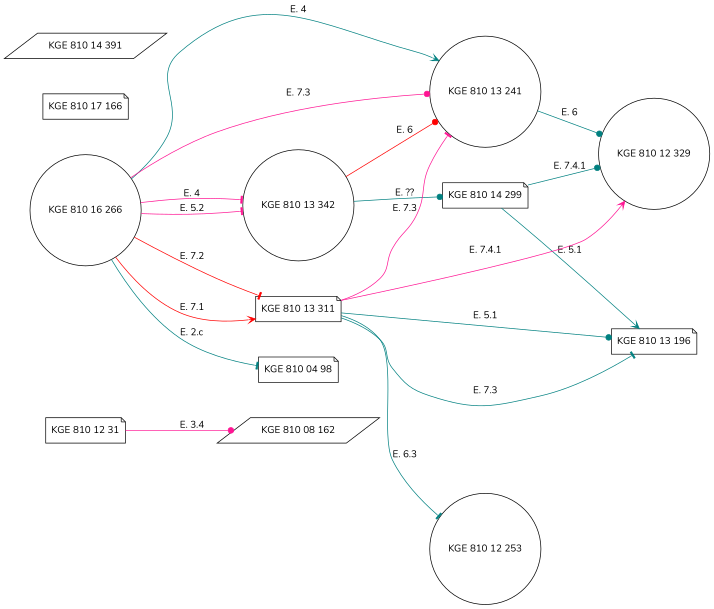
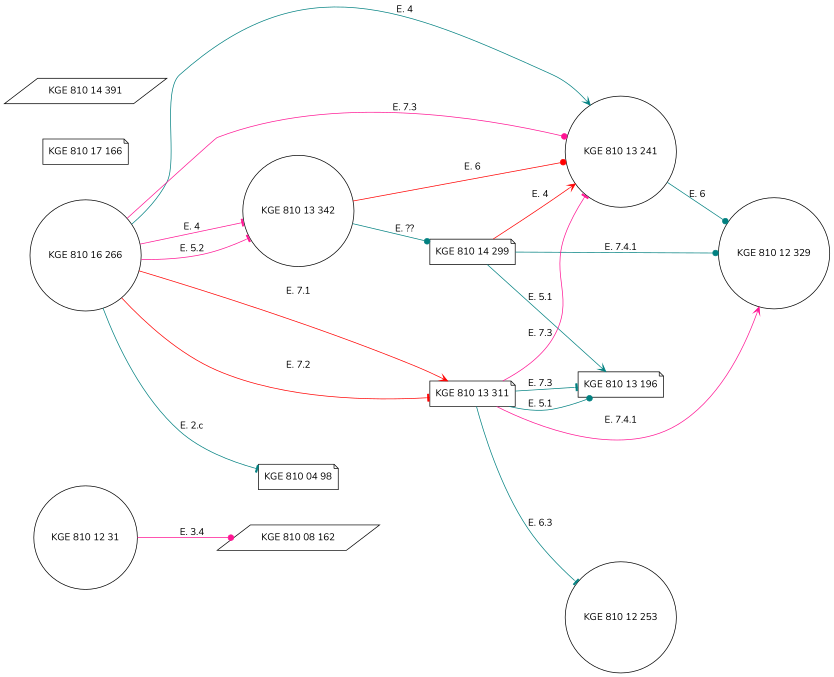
edge "KGE 810 14 299" -> "KGE 810 13 241": added, label "E. 4"
node "KGE 810 12 31": shape note -> circle
